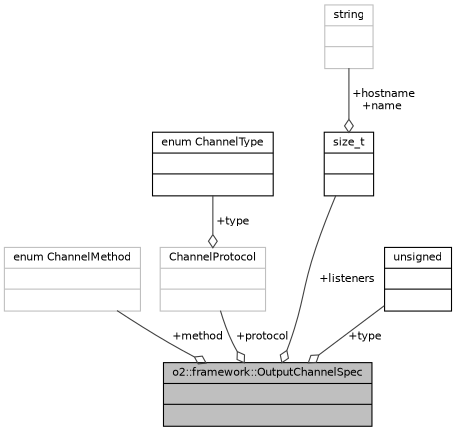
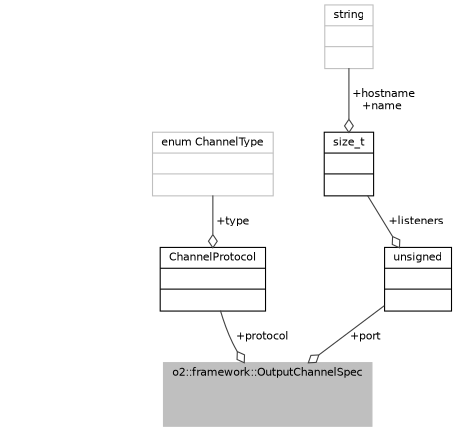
node "enum ChannelType": color black -> grey75
edge "size_t" -> "o2::framework::OutputChannelSpec": now "size_t" -> "unsigned"
node "enum ChannelMethod": removed
node "ChannelProtocol": color grey75 -> black
edge "unsigned" -> "o2::framework::OutputChannelSpec": label " +type" -> " +port"
node "o2::framework::OutputChannelSpec": color black -> grey75
